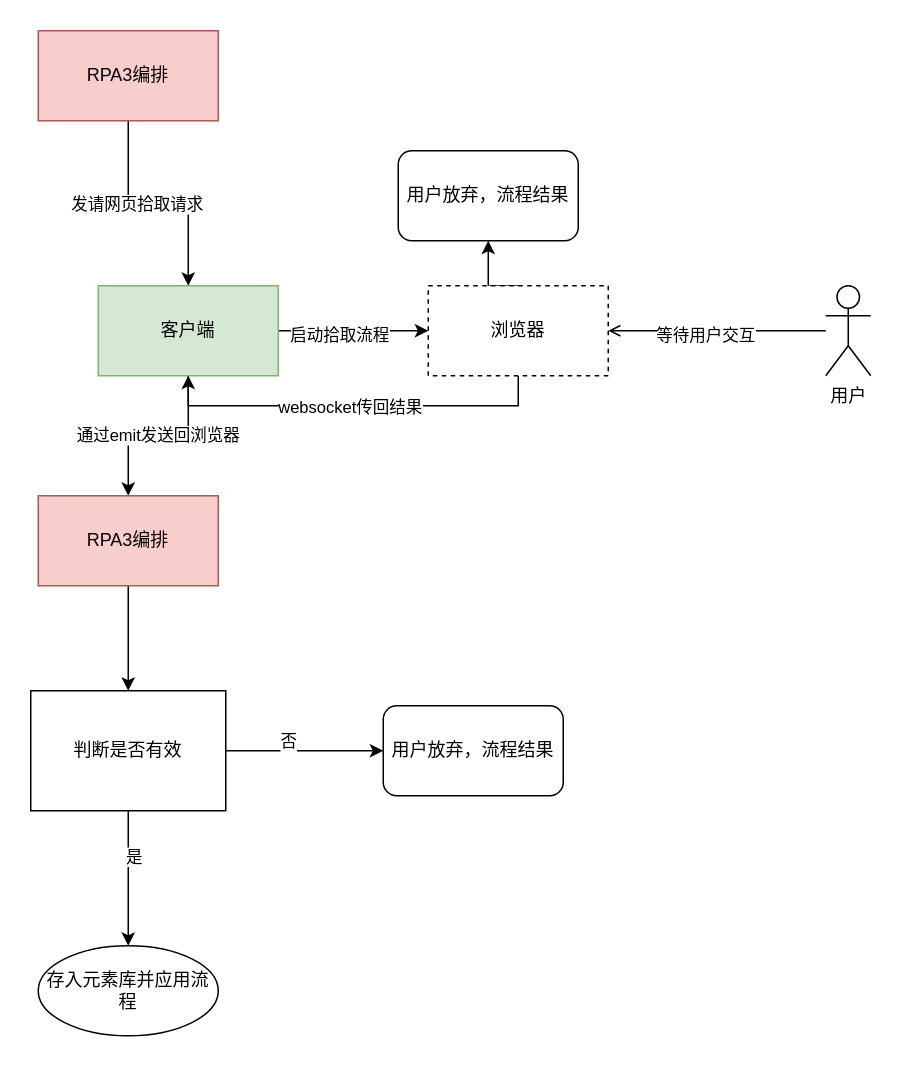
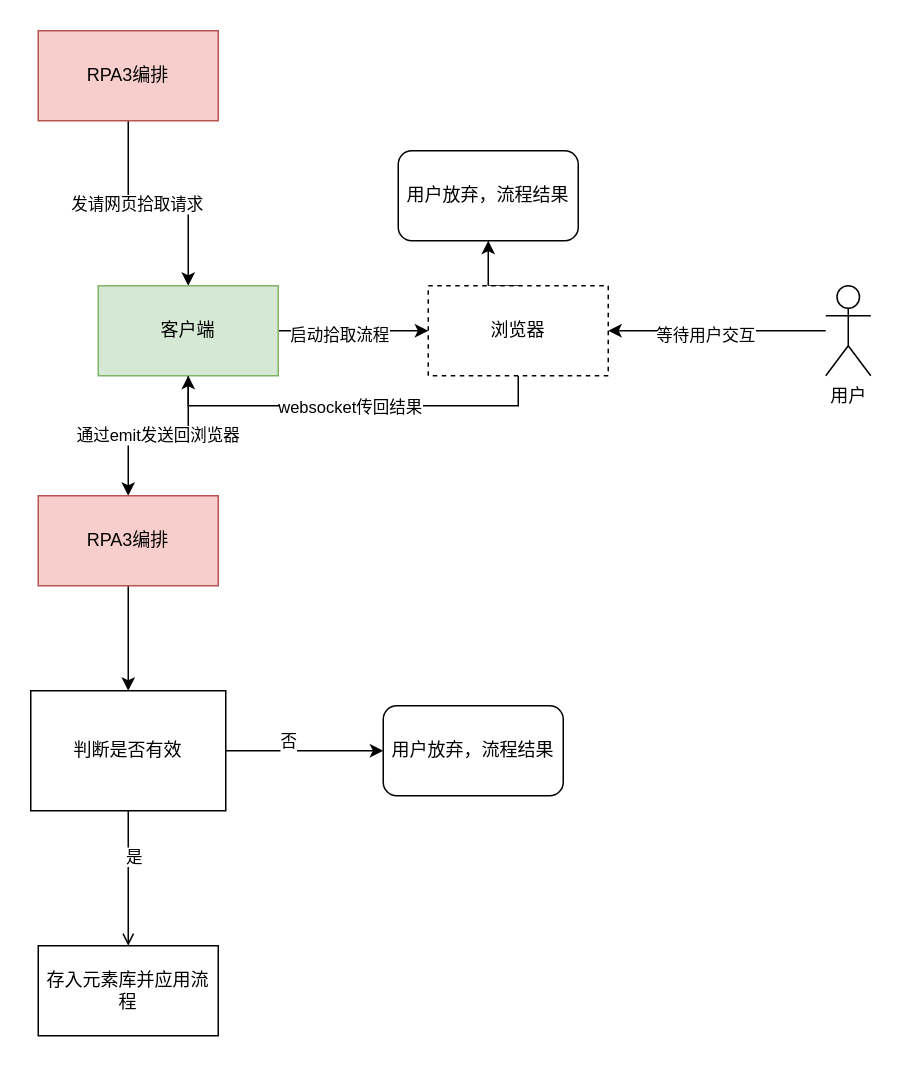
edge "用户" -> "浏览器": arrowhead open -> classic
edge "判断是否有效" -> "存入元素库并应用流程": arrowhead classic -> open
node "存入元素库并应用流程": shape ellipse -> rectangle
